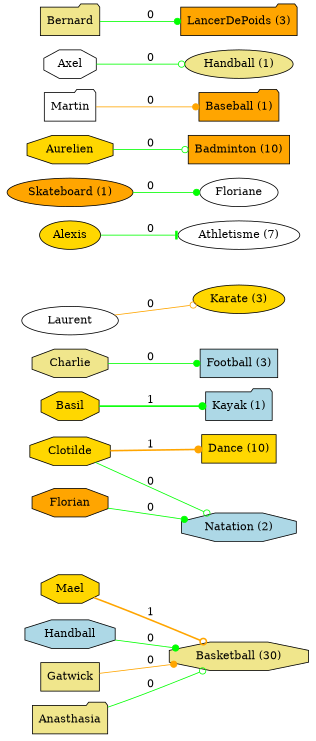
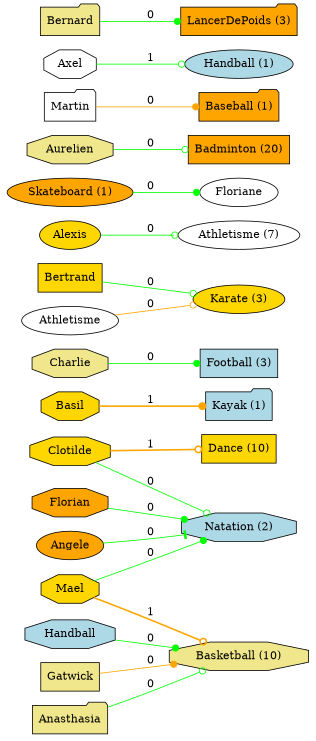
edge "Axel" -> "Handball (1)": label "0" -> "1"
node "Handball (1)": fillcolor khaki -> lightblue
node "Aurelien": fillcolor gold -> khaki
node "Badminton (10)": label "Badminton (10)" -> "Badminton (20)"
edge "Alexis" -> "Athletisme (7)": arrowhead tee -> odot
node "Bertrand": added
node "Laurent": label "Laurent" -> "Athletisme"
edge "Basil" -> "Kayak (1)": color green -> orange
edge "Clotilde" -> "Dance (10)": arrowhead dot -> odot
node "Angele": added
edge "Mael" -> "Natation (2)": added, label "0"
node "Basketball (30)": label "Basketball (30)" -> "Basketball (10)"
